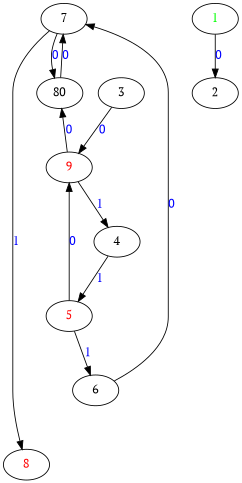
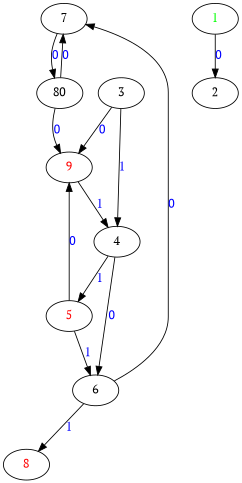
edge "9" -> "80": reversed
edge "3" -> "4": added, label "1"
edge "7" -> "8": now "6" -> "8"
edge "4" -> "6": added, label "0"
